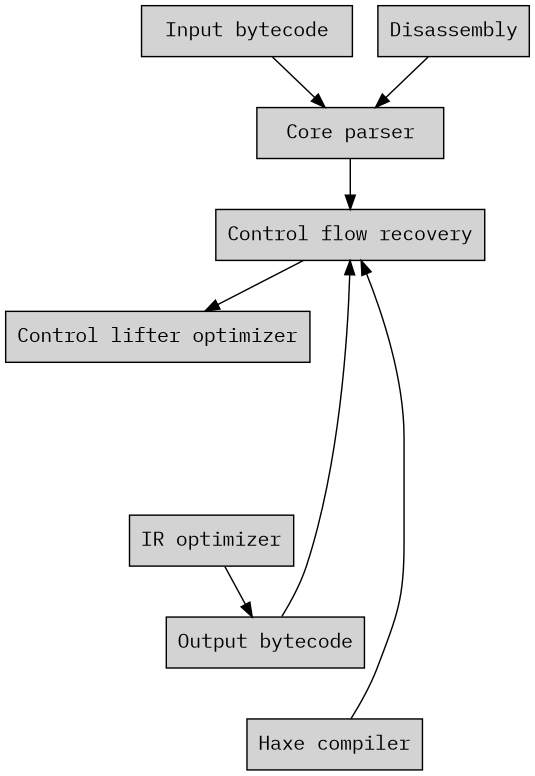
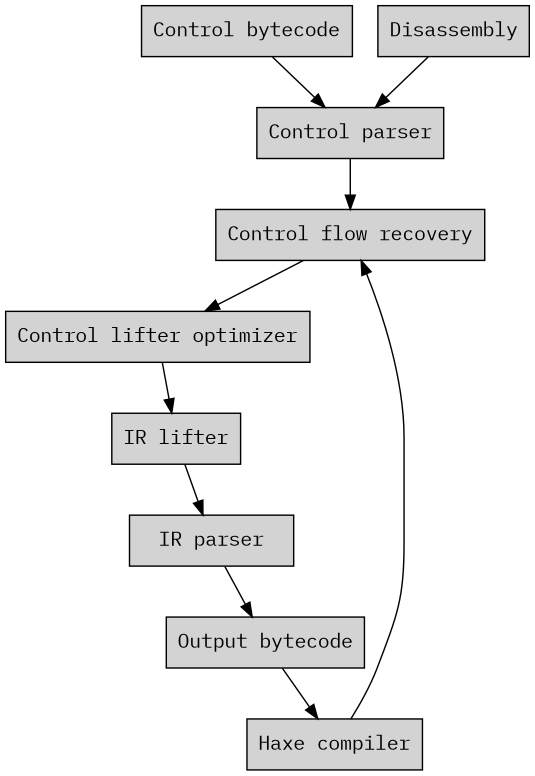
node "Input bytecode": label "Input bytecode" -> "Control bytecode"
node "Core parser": label "Core parser" -> "Control parser"
node "IR lifter": added
edge "Output bytecode" -> "Control flow recovery": now "Output bytecode" -> "Haxe compiler"
node "IR optimizer": label "IR optimizer" -> "IR parser"
